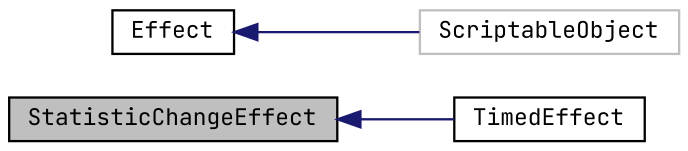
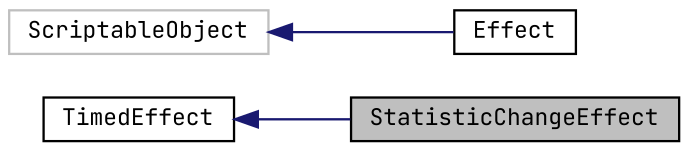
edge "ScriptableObject" -> "Effect": reversed
edge "TimedEffect" -> "StatisticChangeEffect": reversed
